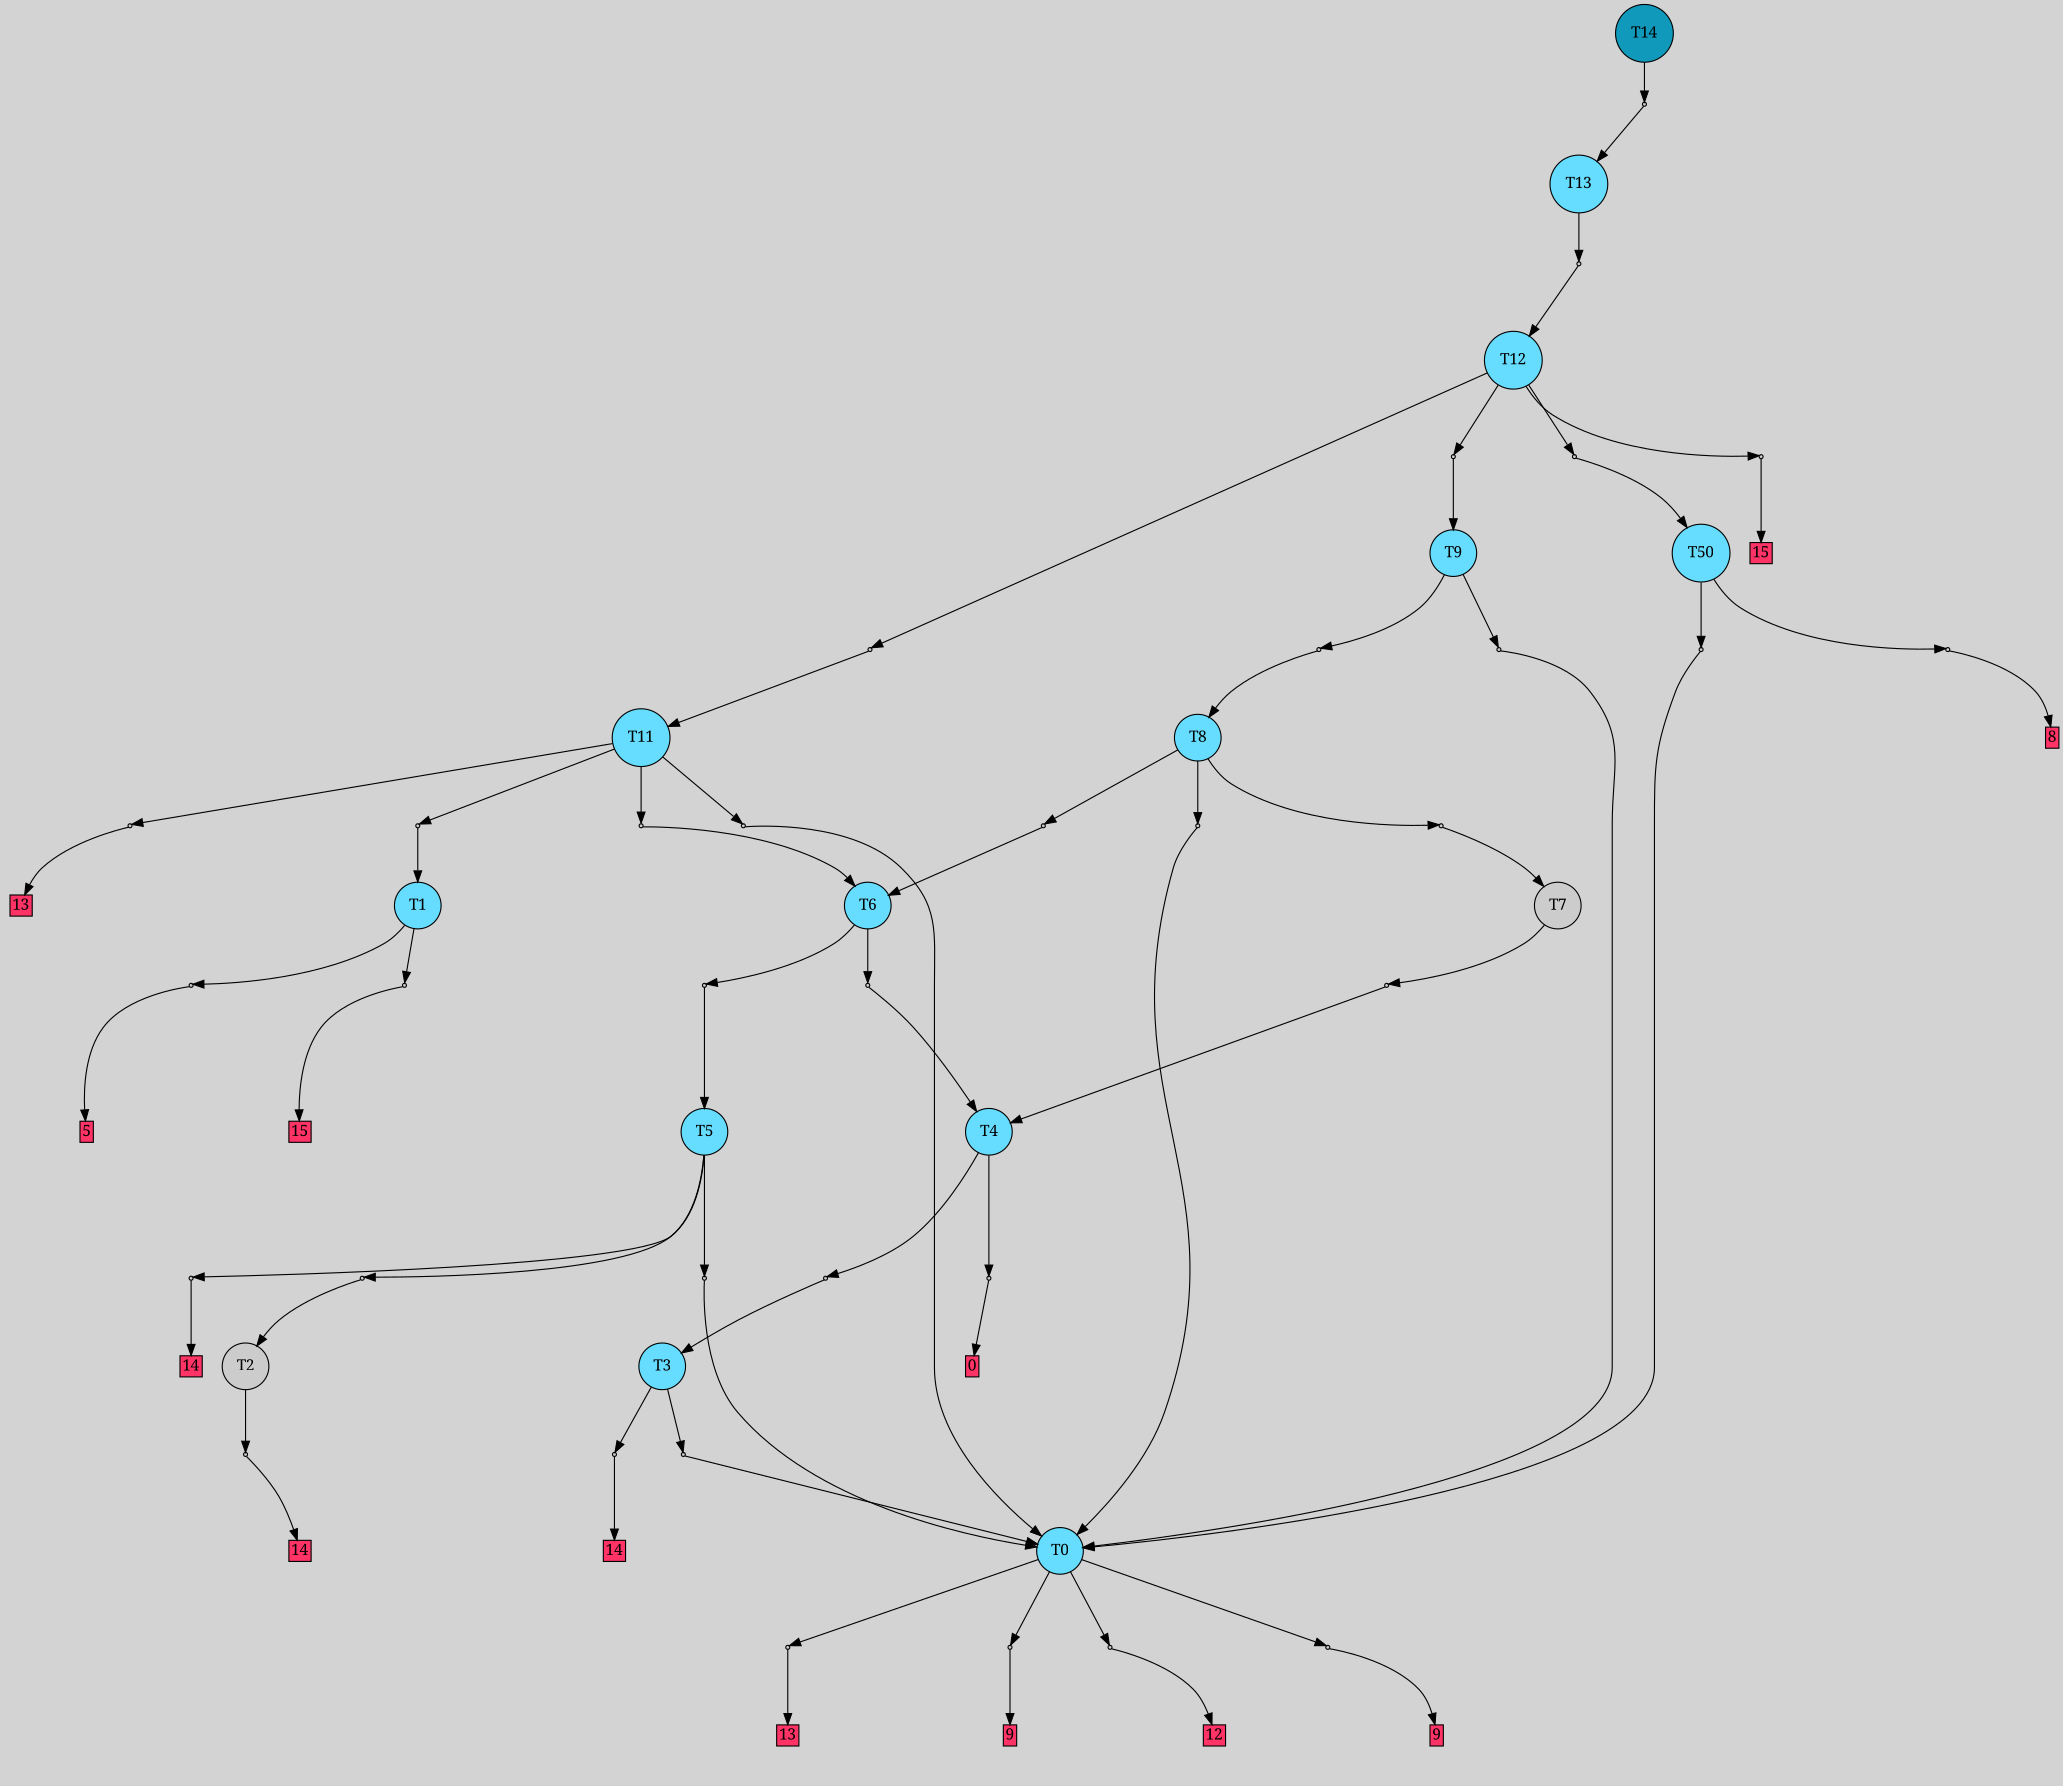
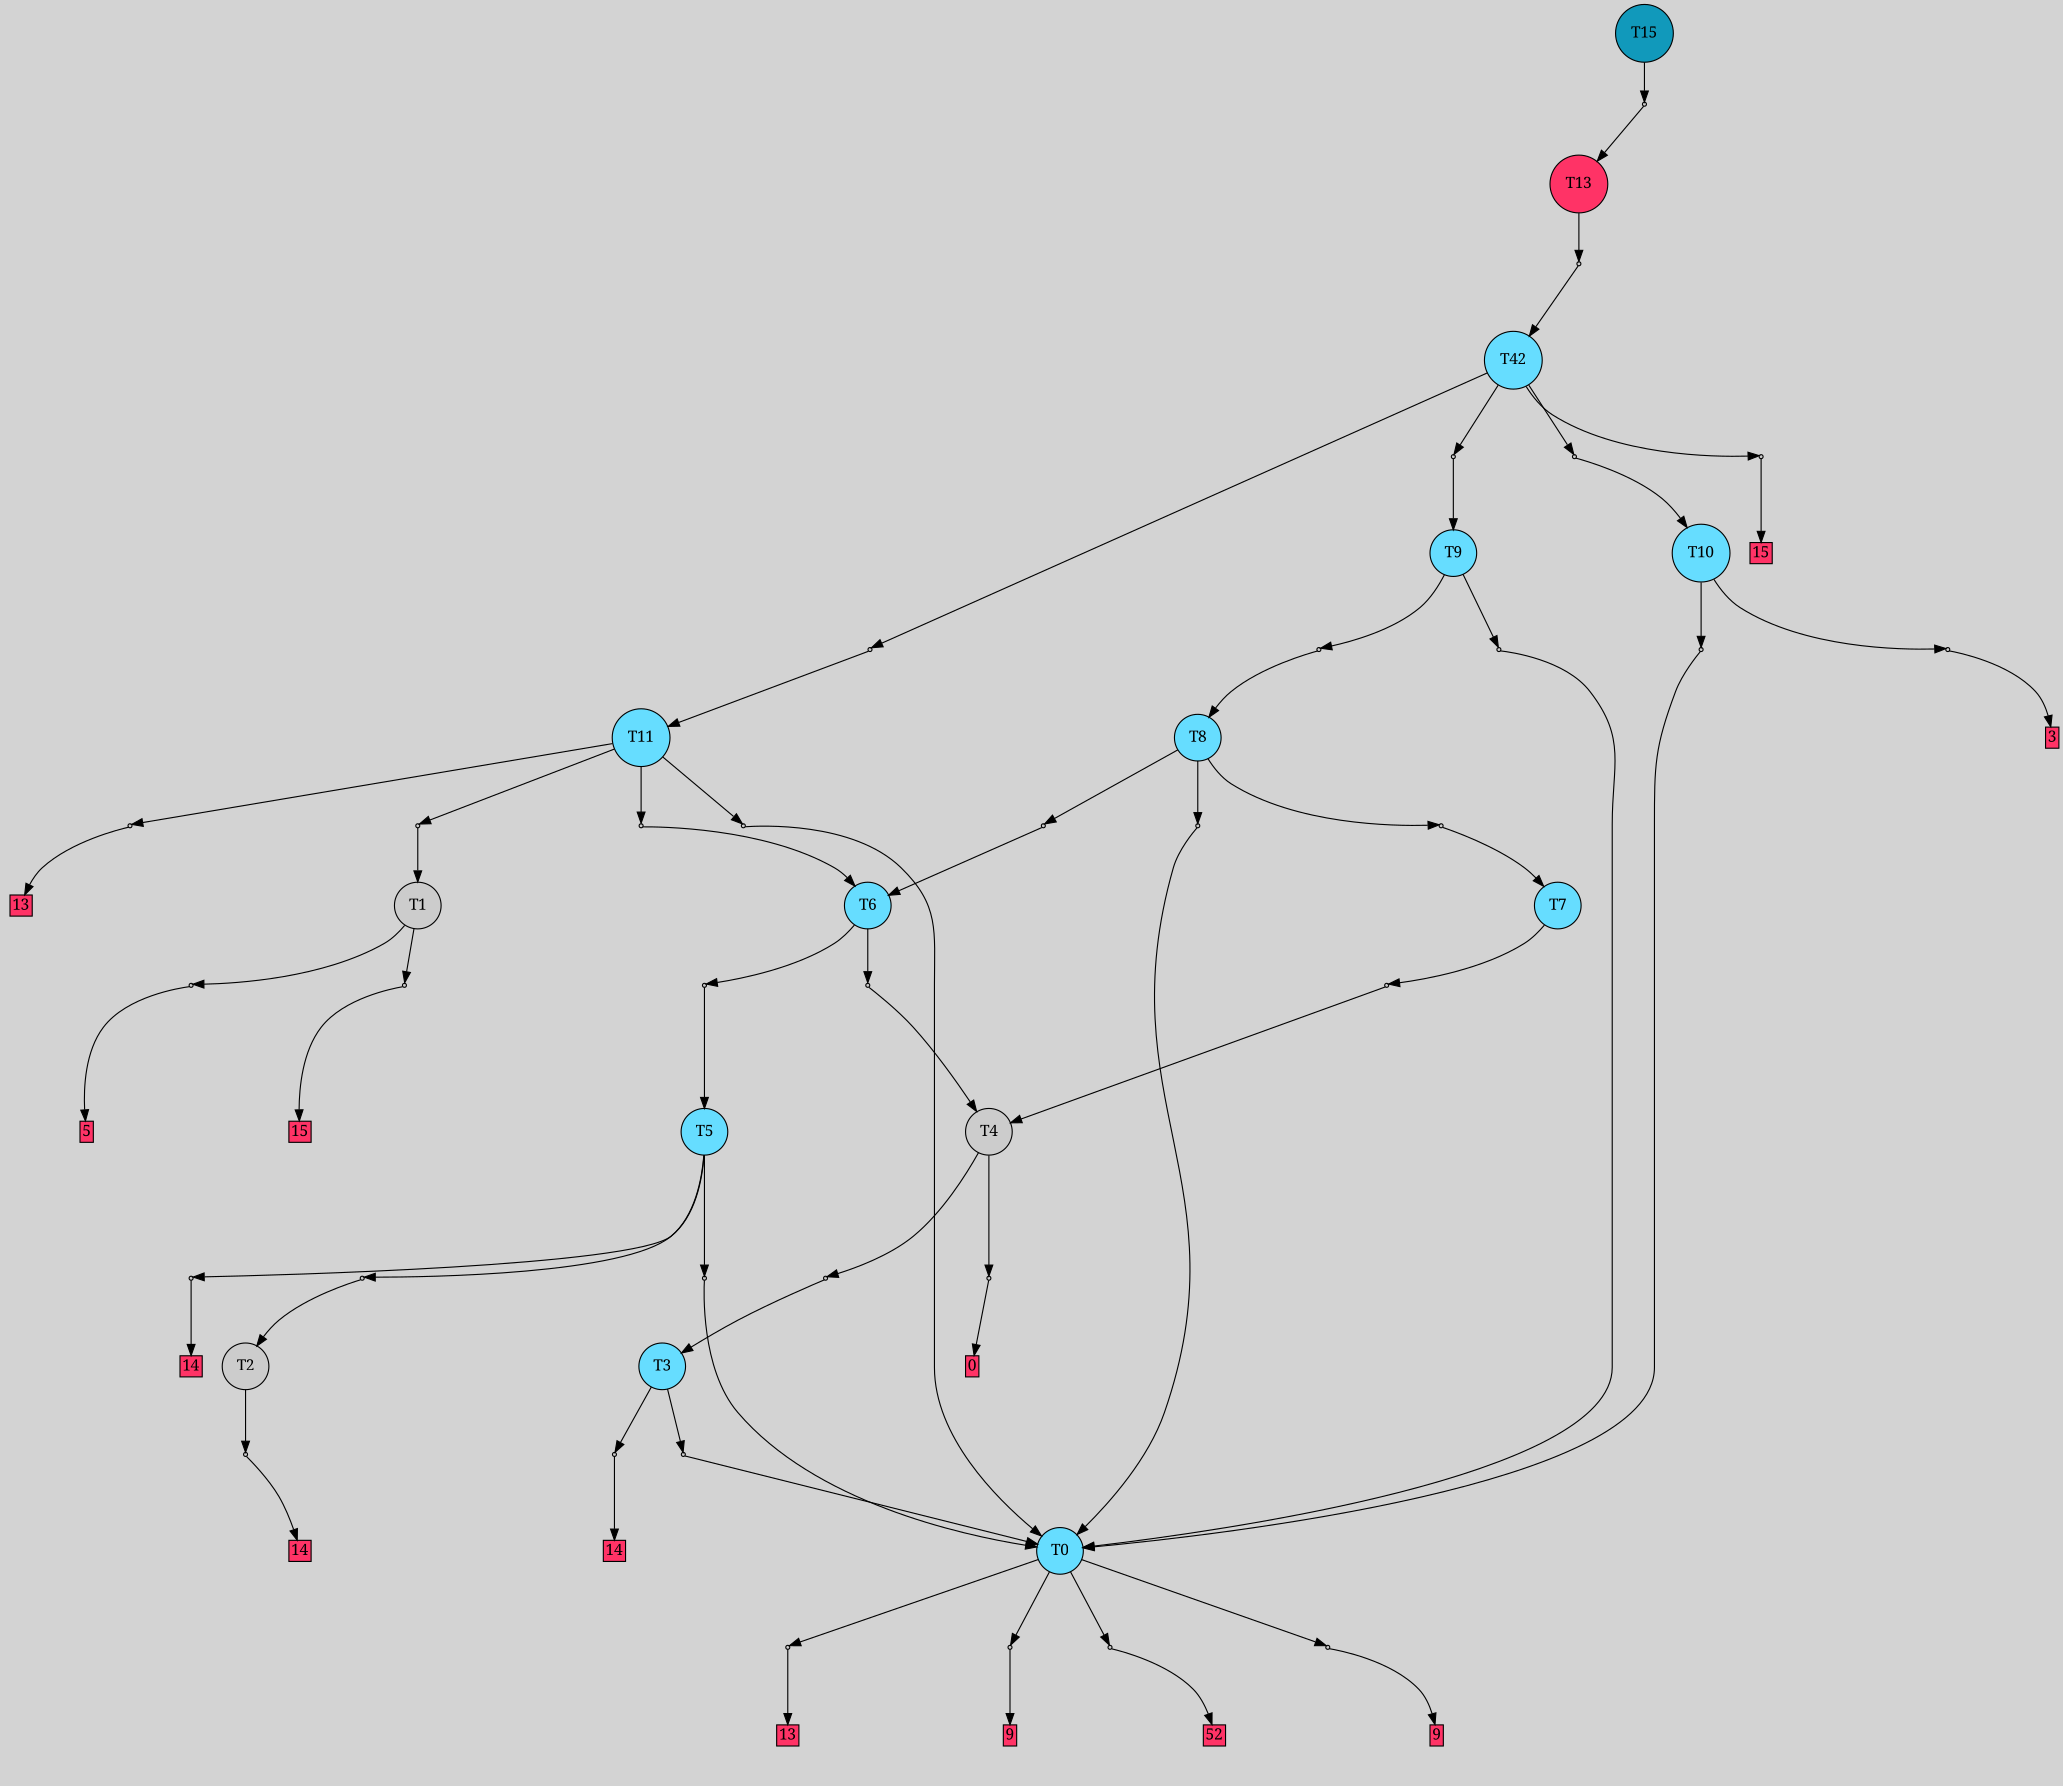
node "T14": label "T14" -> "T15"
node "T13": fillcolor #66ddff -> #ff3366
node "T12": label "T12" -> "T42"
node "T50": label "T50" -> "T10"
node "8": label "8" -> "3"
node "T1": fillcolor #66ddff -> #cccccc
node "T7": fillcolor #cccccc -> #66ddff
node "T4": fillcolor #66ddff -> #cccccc
node "12": label "12" -> "52"
